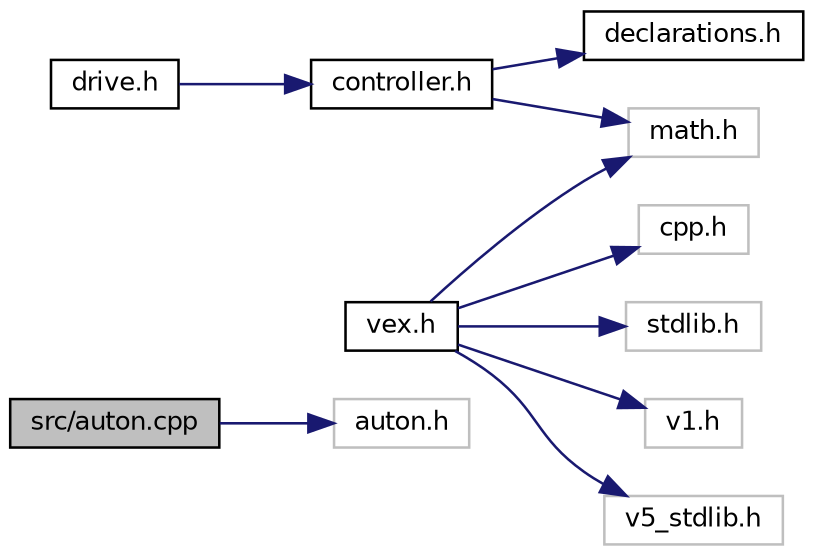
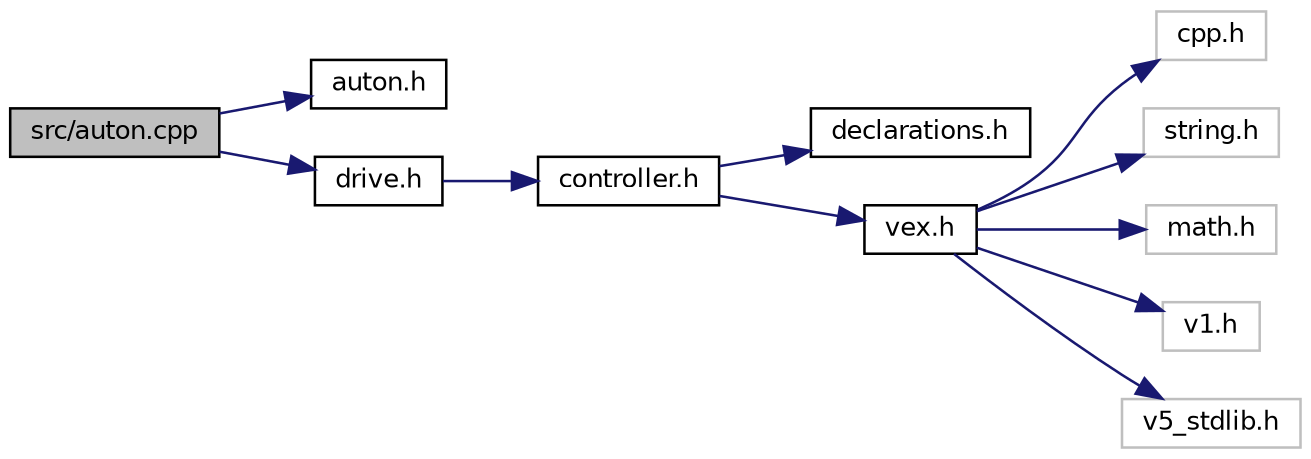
edge "controller.h" -> "math.h": now "controller.h" -> "vex.h"
edge "src/auton.cpp" -> "drive.h": added
node "stdlib.h": label "stdlib.h" -> "string.h"
node "auton.h": color grey75 -> black
